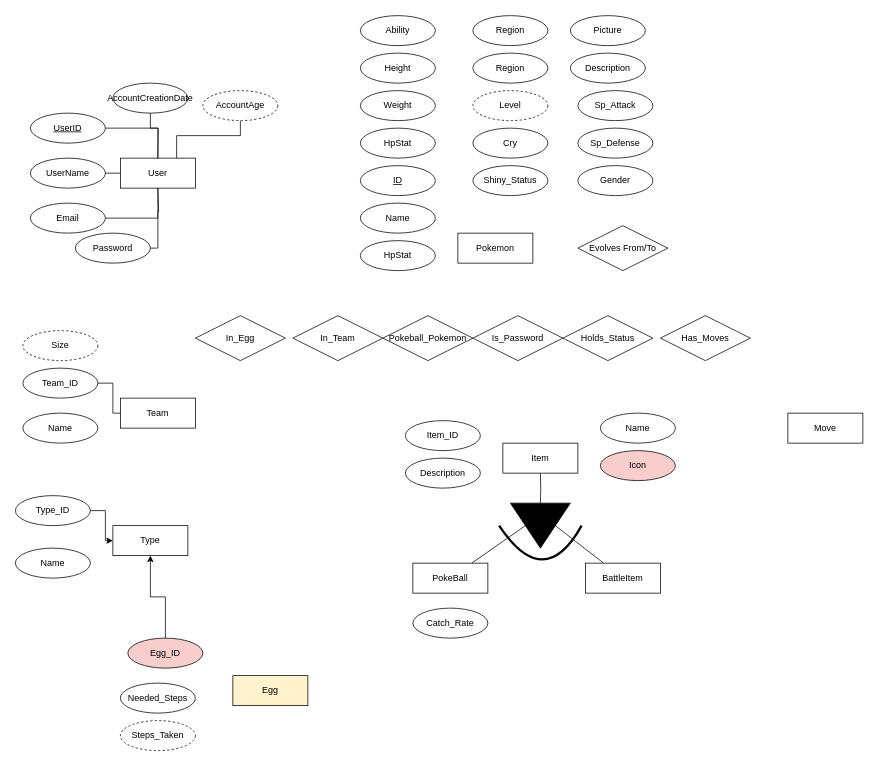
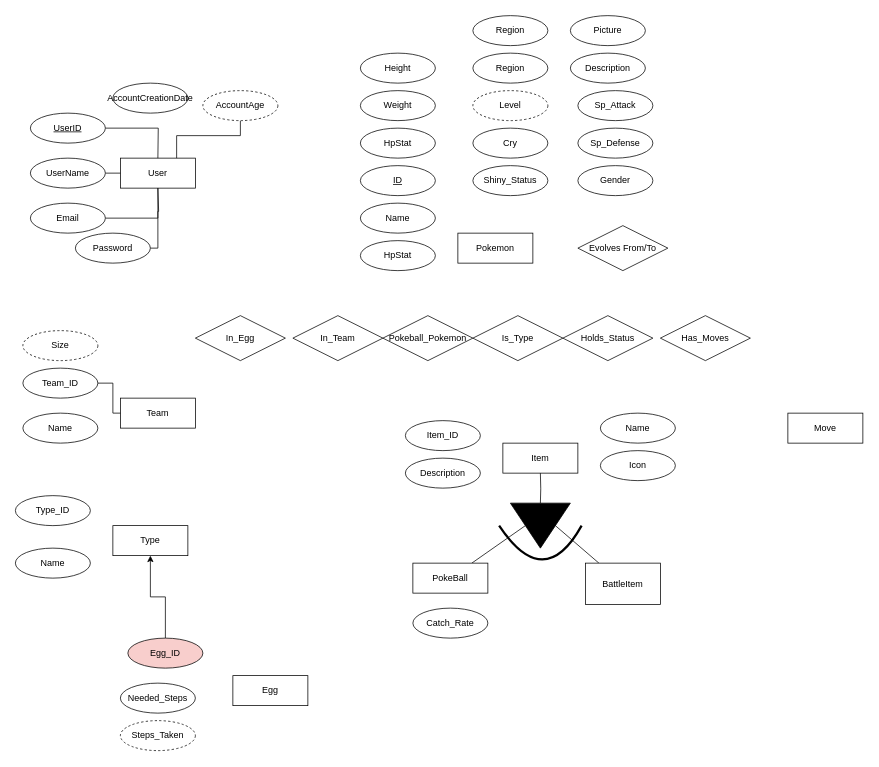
node "Ability": removed
edge "AccountCreationDate" -- "User": removed
node "Is_Password": label "Is_Password" -> "Is_Type"
node "Icon": fillcolor #f8cecc -> #ffffff
edge "Type_ID" -> "Type": removed
node "BattleItem": size 75x30 -> 75x41
node "Egg": fillcolor #fff2cc -> #ffffff
